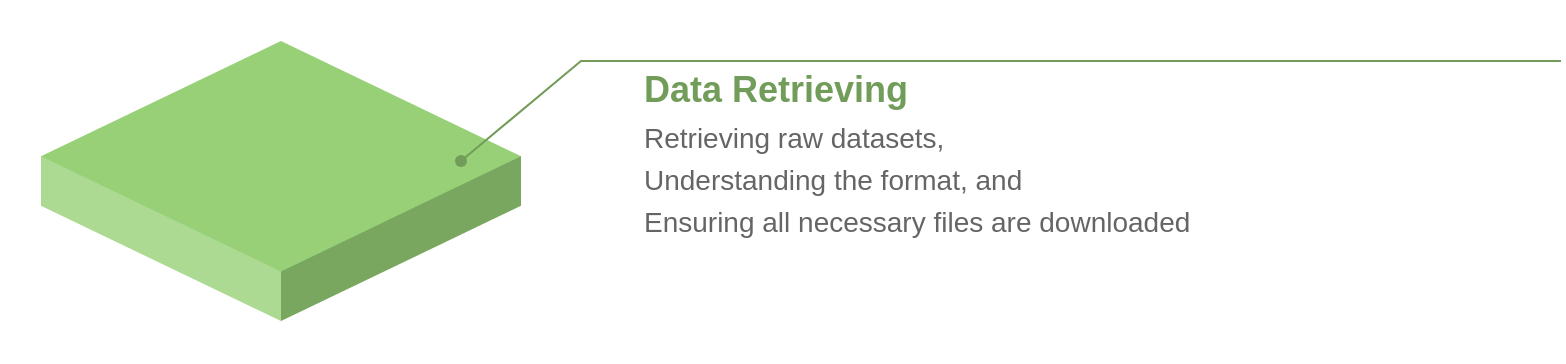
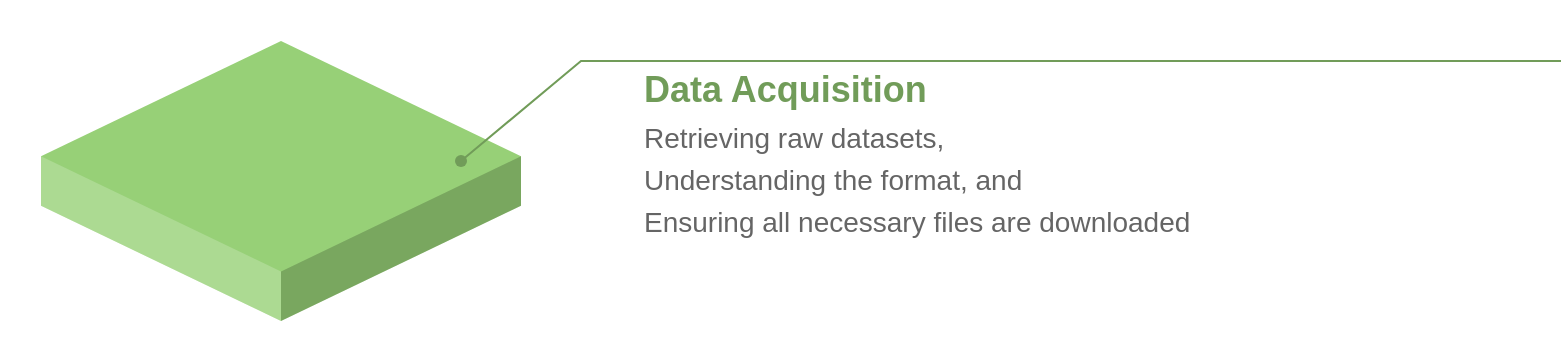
node "Data Retrieving": label "Data Retrieving" -> "Data Acquisition"
